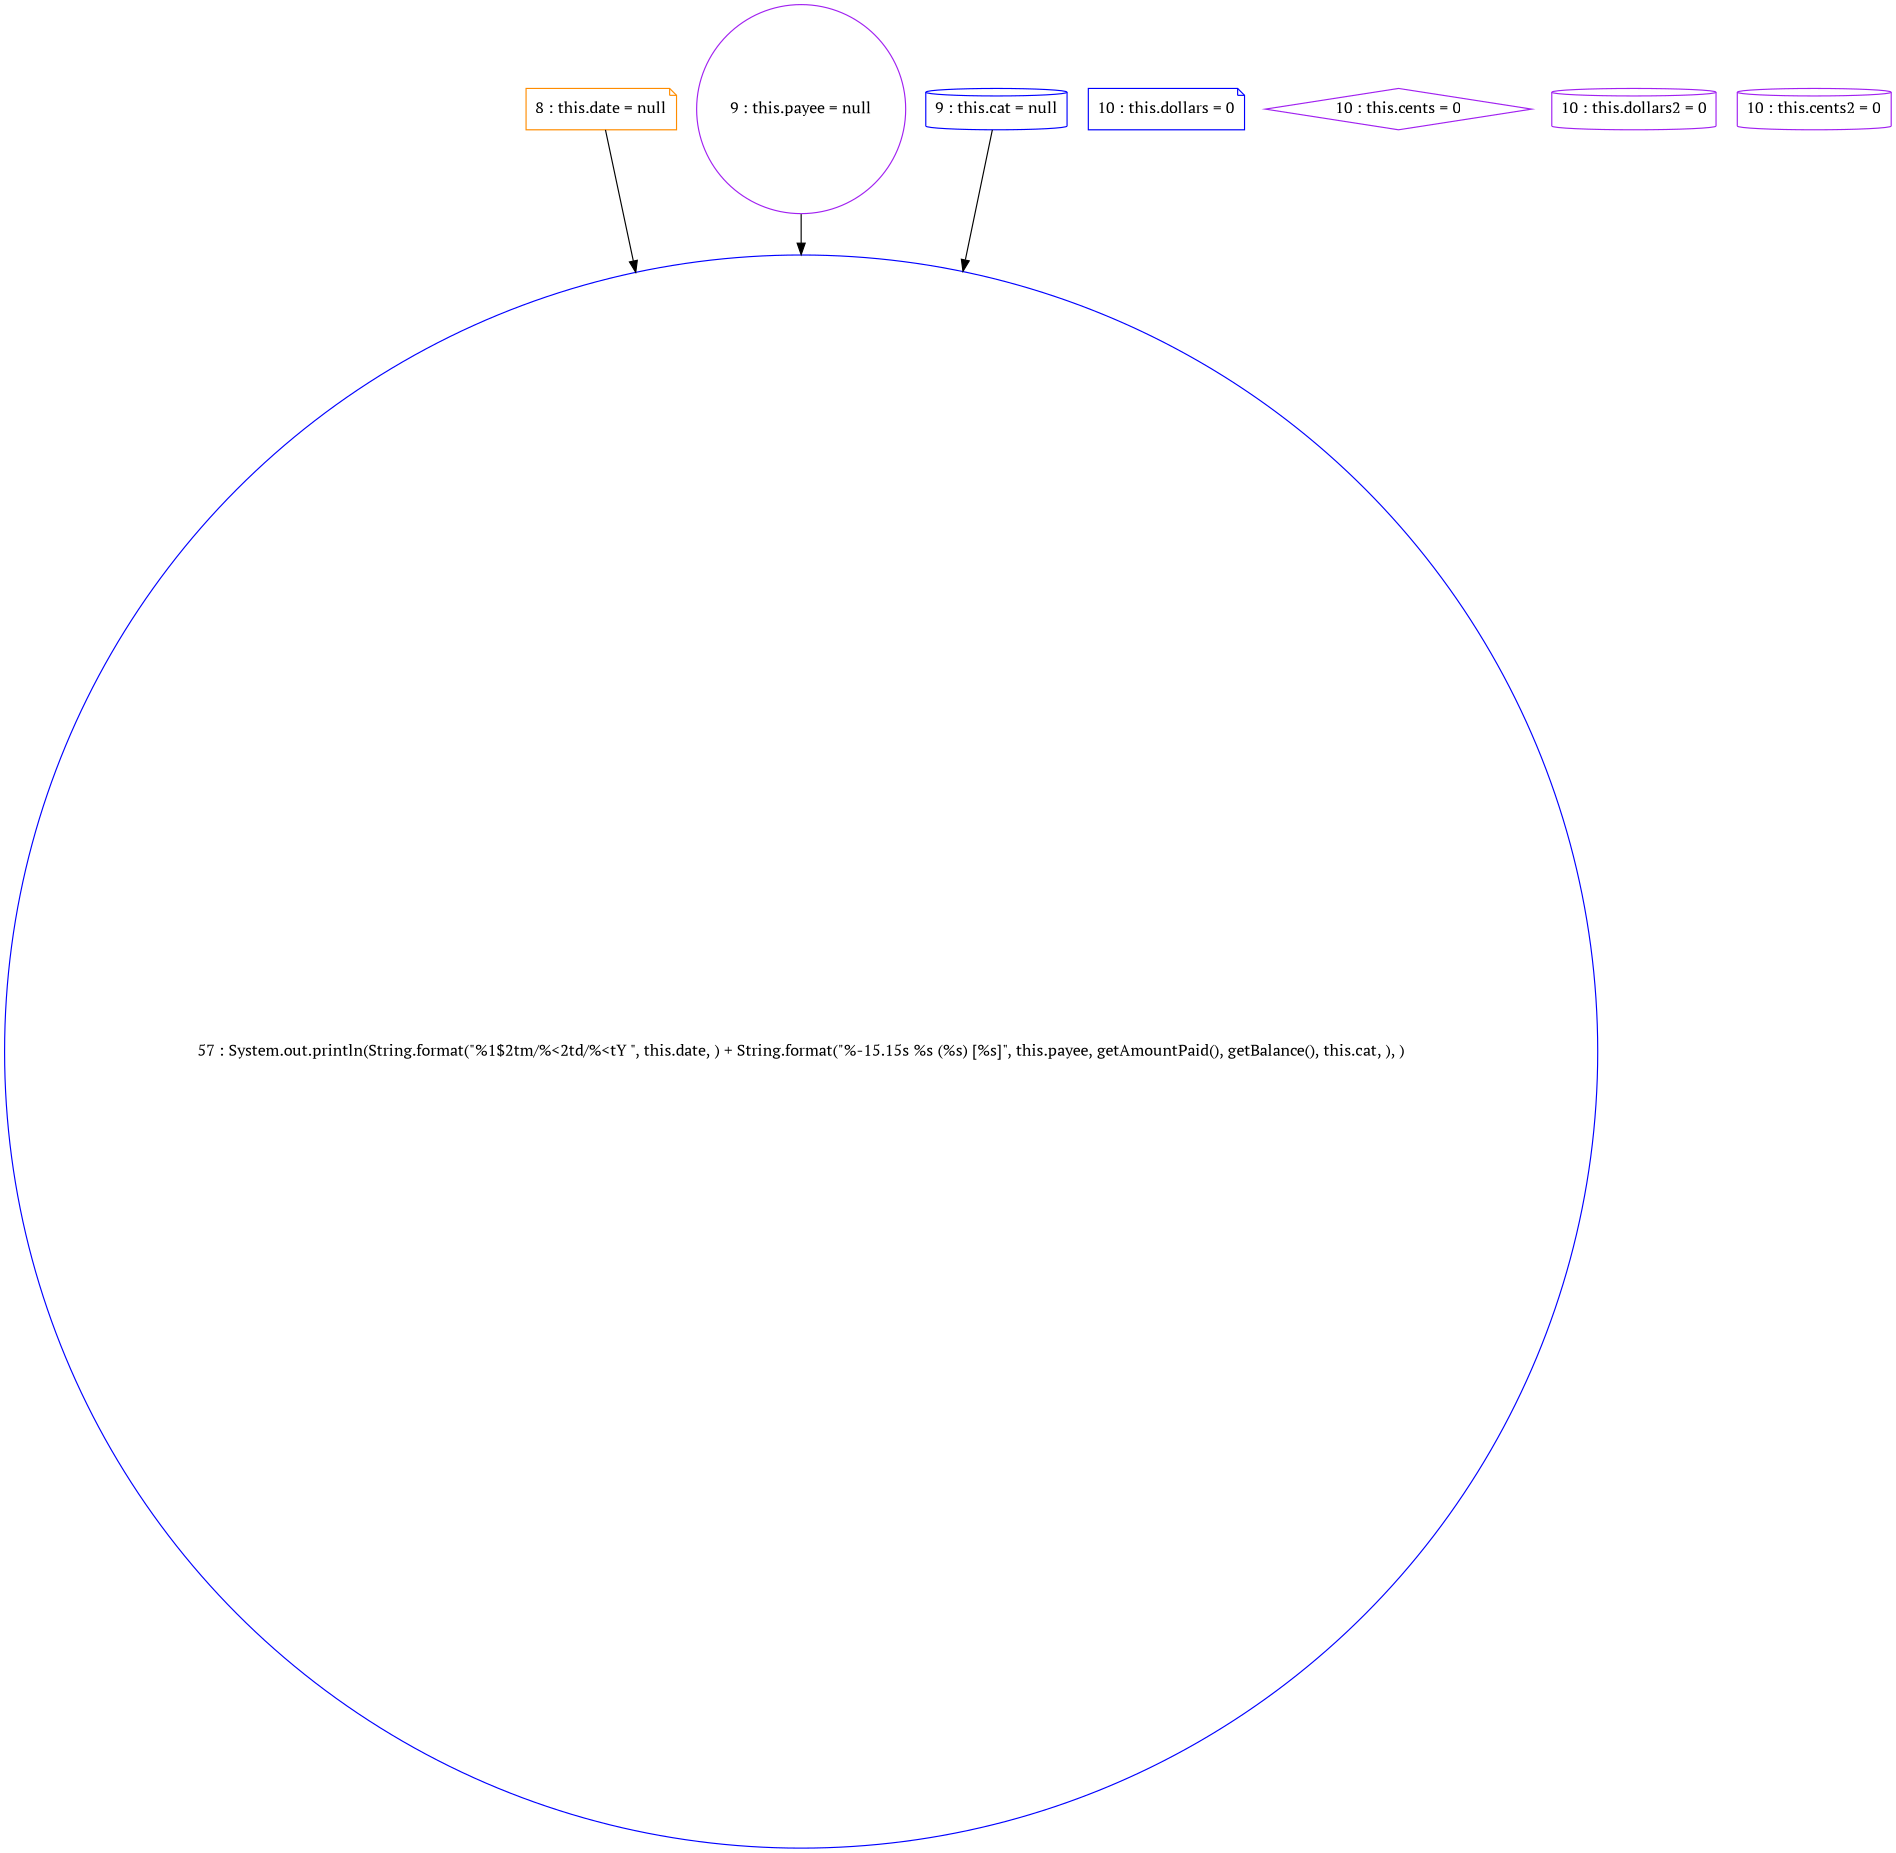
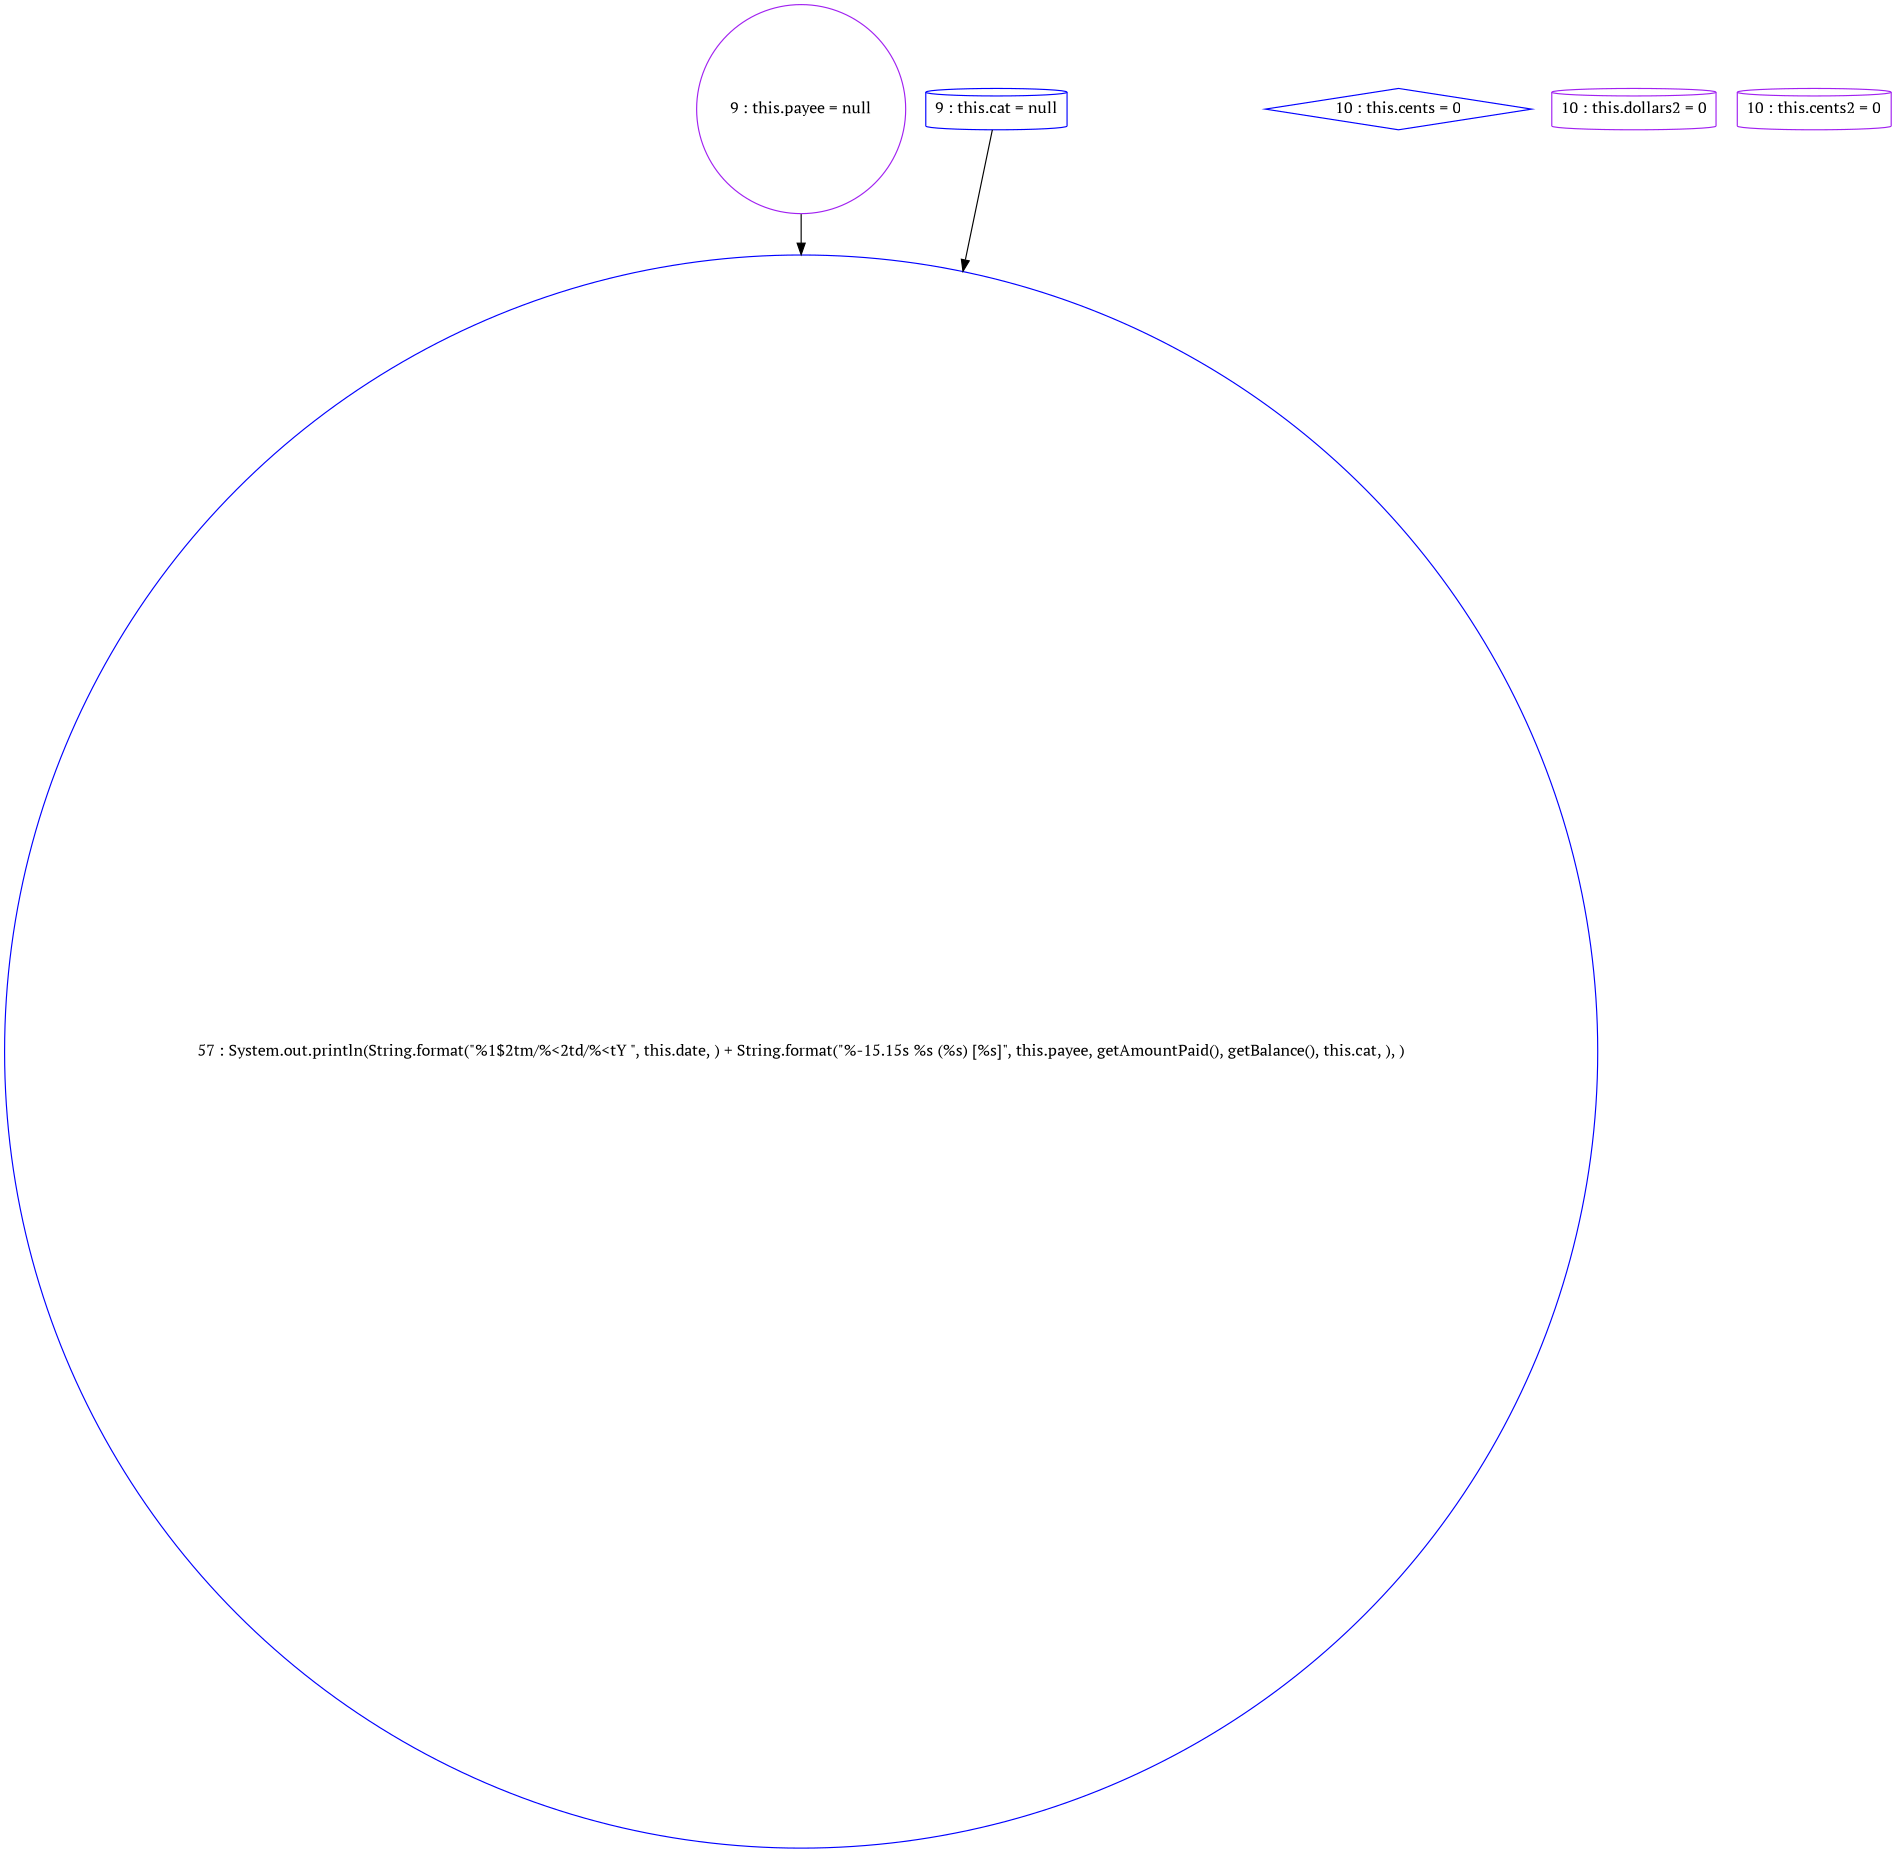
node "8 : this.date = null": removed
node "10 : this.dollars = 0": removed
node "10 : this.cents = 0": color purple -> blue
